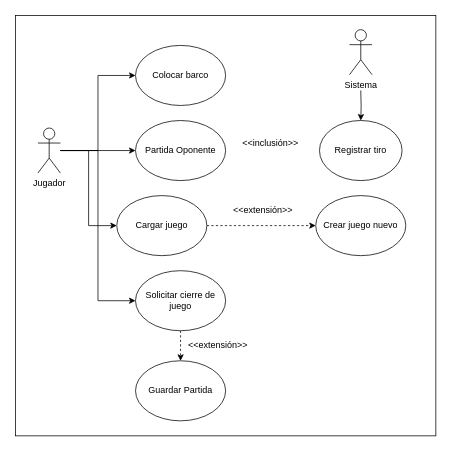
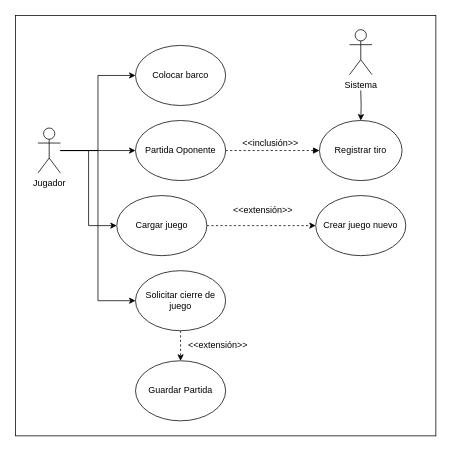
edge "Partida Oponente" -> "Registrar tiro": added
